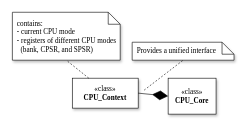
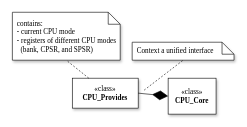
node "Provides a unified interface": label "Provides a unified interface" -> "Context a unified interface"
node "«class» CPU_Context": label "«class» CPU_Context" -> "«class» CPU_Provides"
